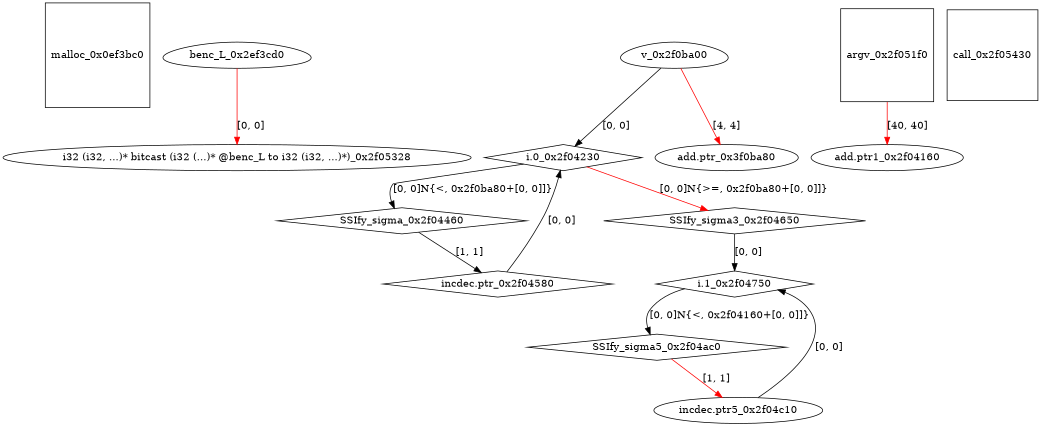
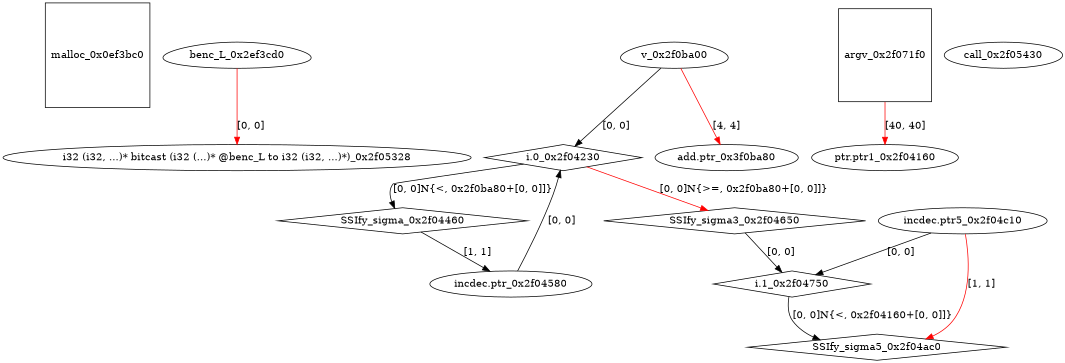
node "argv_0x2f051f0": label "argv_0x2f051f0" -> "argv_0x2f071f0"
node "call_0x2f05430": shape square -> ellipse
node "add.ptr1_0x2f04160": label "add.ptr1_0x2f04160" -> "ptr.ptr1_0x2f04160"
node "incdec.ptr_0x2f04580": shape diamond -> ellipse
edge "SSIfy_sigma5_0x2f04ac0" -> "incdec.ptr5_0x2f04c10": reversed
